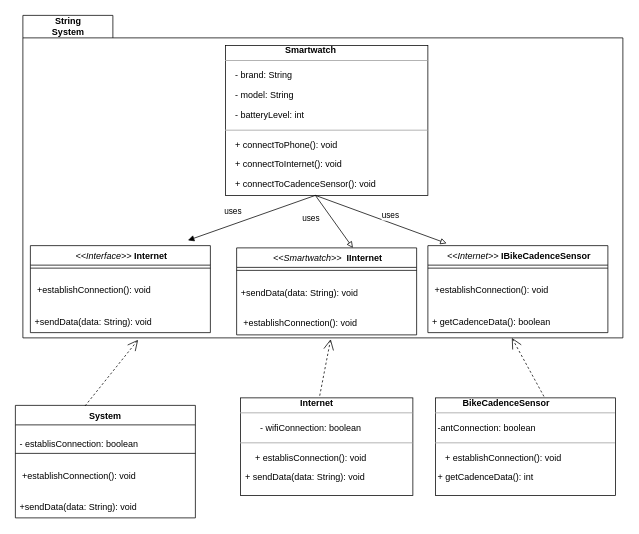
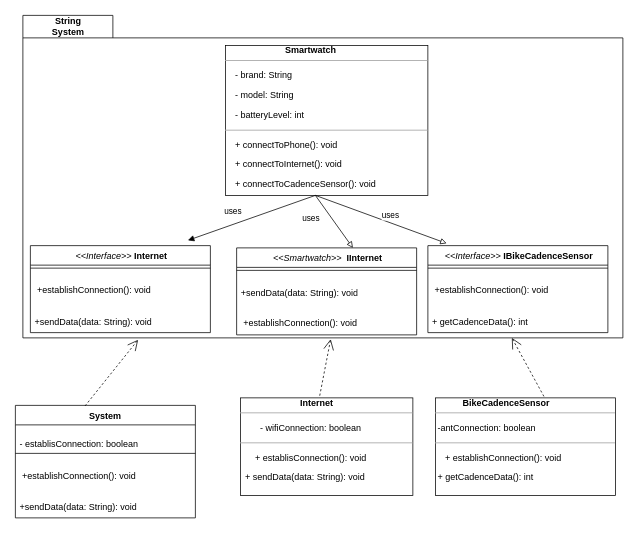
node "<<Internet>> IBikeCadenceSensor": label "<<Internet>> IBikeCadenceSensor" -> "<<Interface>> IBikeCadenceSensor"
node "+ getCadenceData(): boolean": label "+ getCadenceData(): boolean" -> "+ getCadenceData(): int"
